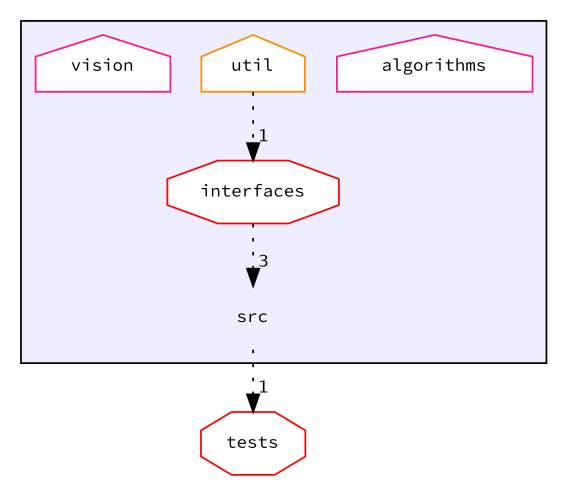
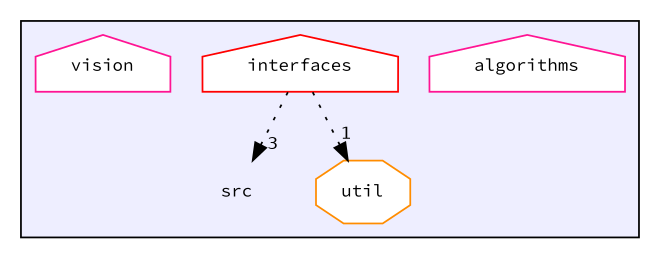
node "util": shape house -> octagon
edge "util" -> "interfaces": reversed
node "interfaces": shape octagon -> house
node "tests": removed
